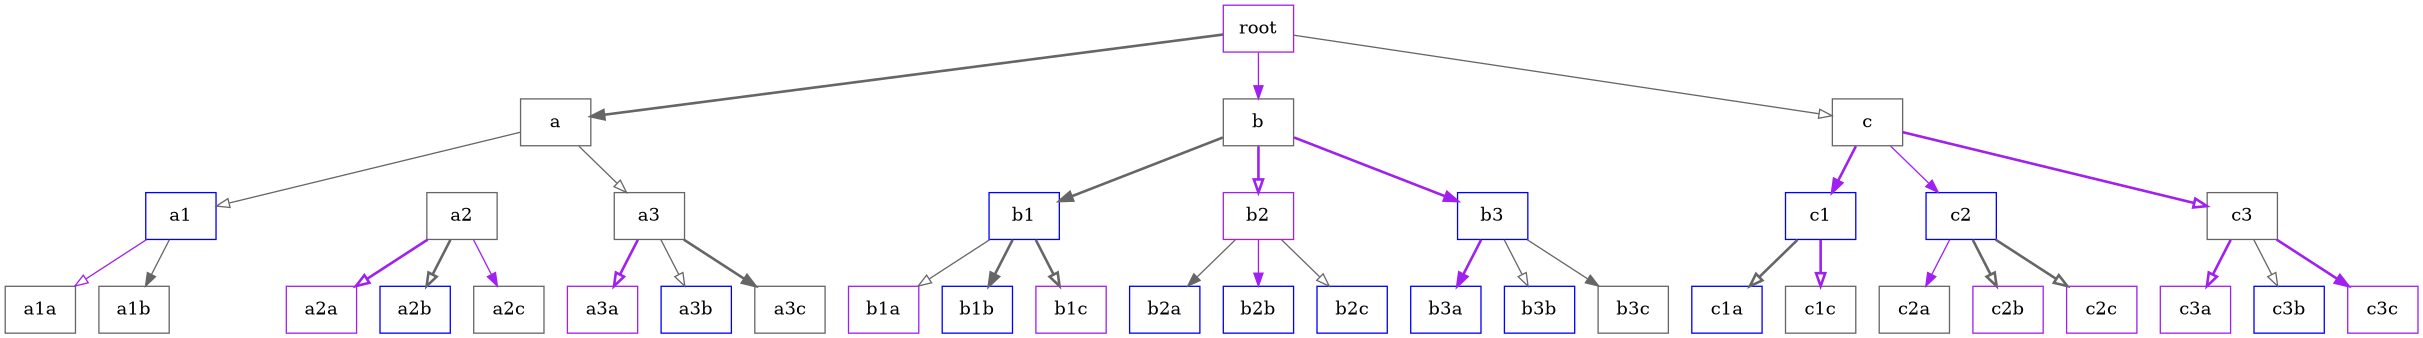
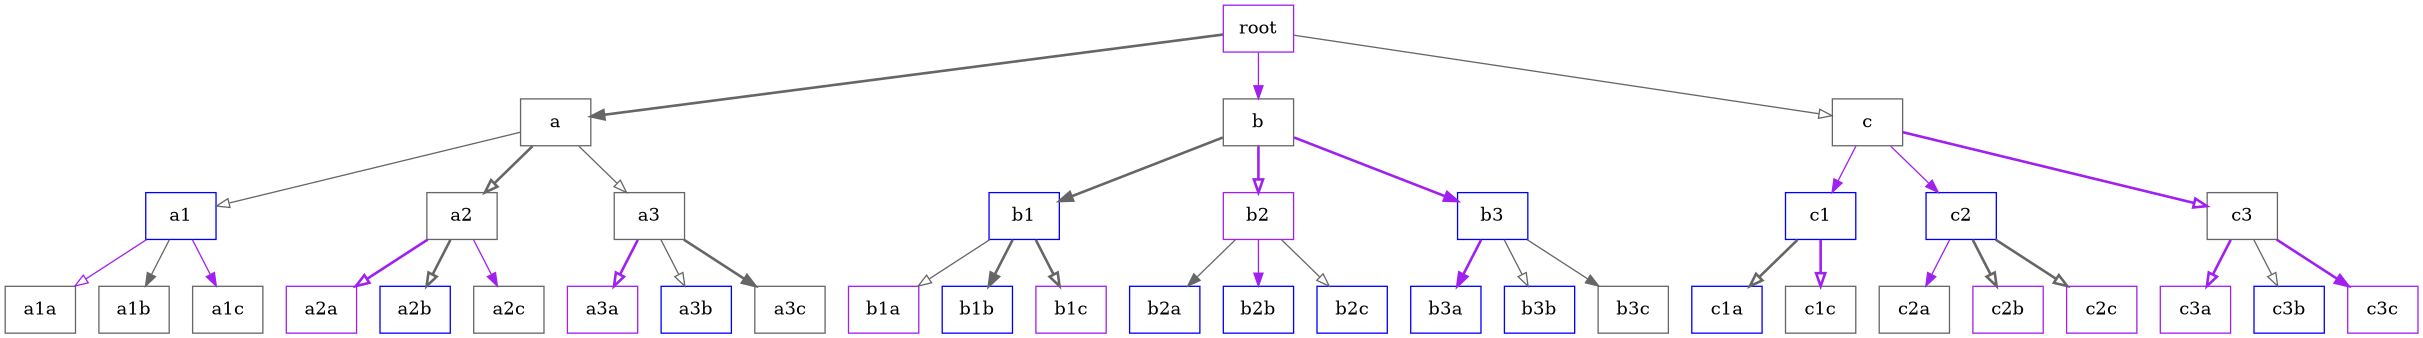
edge "c" -> "c1": style bold -> solid
edge "a" -> "a2": added
node "a1c": added
